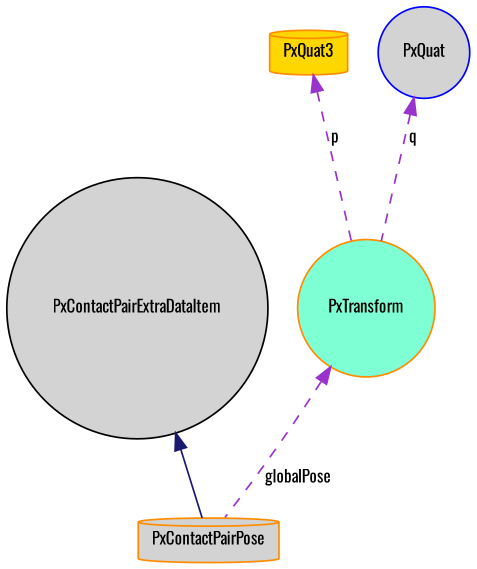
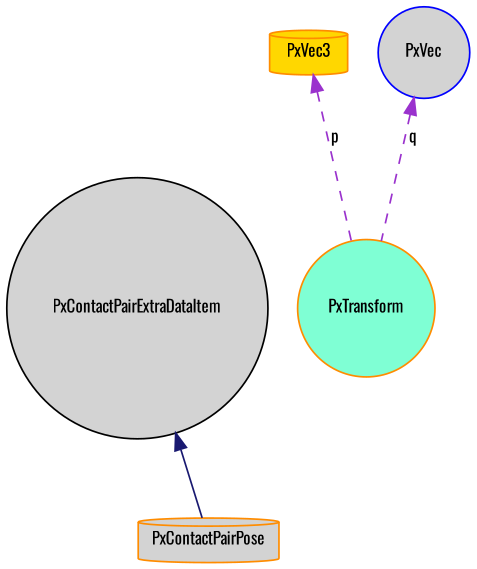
node "PxQuat3": label "PxQuat3" -> "PxVec3"
node "PxQuat": label "PxQuat" -> "PxVec"
edge "PxContactPairPose" -> "PxTransform": removed, label "globalPose"
